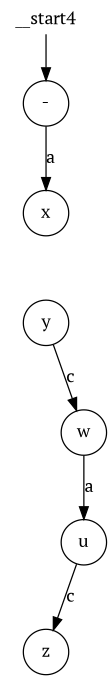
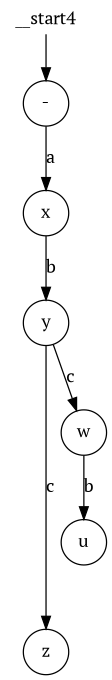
edge "x" -> "y": added, label "b"
edge "w" -> "u": label "a" -> "b"
edge "u" -> "z": now "y" -> "z"
